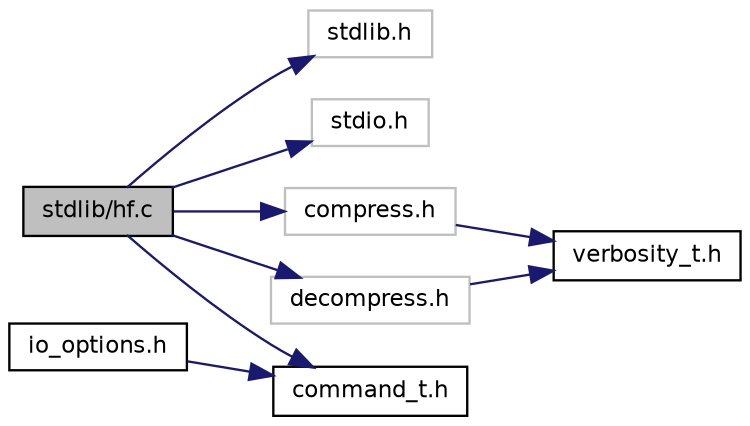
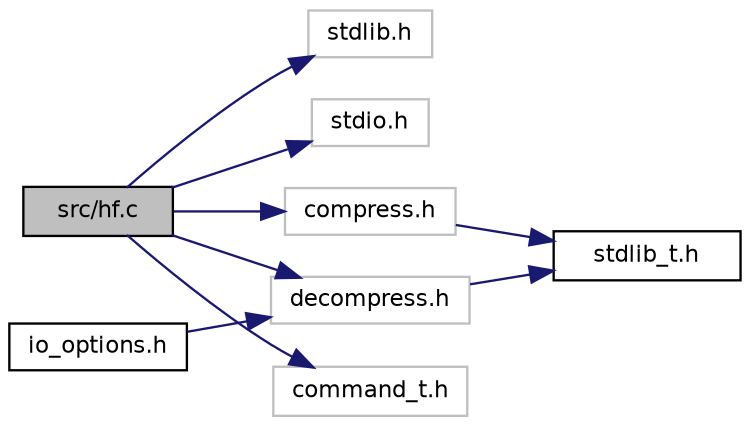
node "stdlib/hf.c": label "stdlib/hf.c" -> "src/hf.c"
node "verbosity_t.h": label "verbosity_t.h" -> "stdlib_t.h"
edge "io_options.h" -> "command_t.h": now "io_options.h" -> "decompress.h"
node "command_t.h": color black -> grey75
